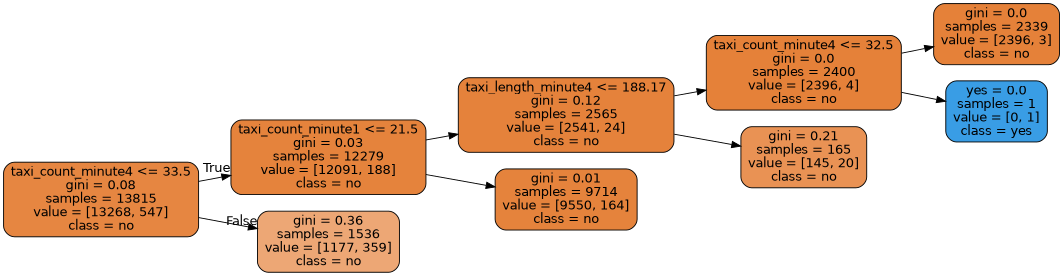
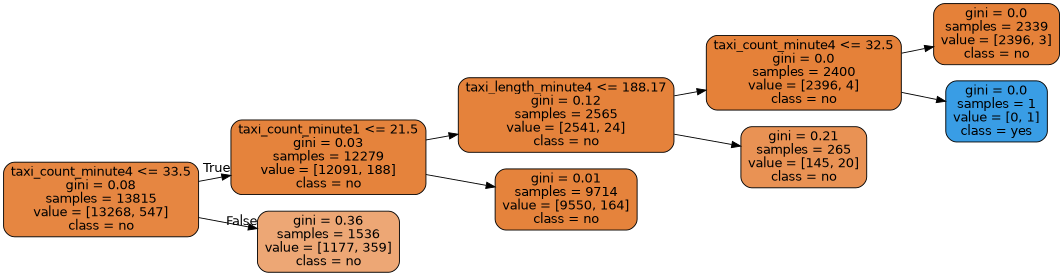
node "yes = 0.0 samples = 1 value = [0, 1] class = yes": label "yes = 0.0 samples = 1 value = [0, 1] class = yes" -> "gini = 0.0 samples = 1 value = [0, 1] class = yes"
node "gini = 0.21 samples = 165 value = [145, 20] class = no": label "gini = 0.21 samples = 165 value = [145, 20] class = no" -> "gini = 0.21 samples = 265 value = [145, 20] class = no"
